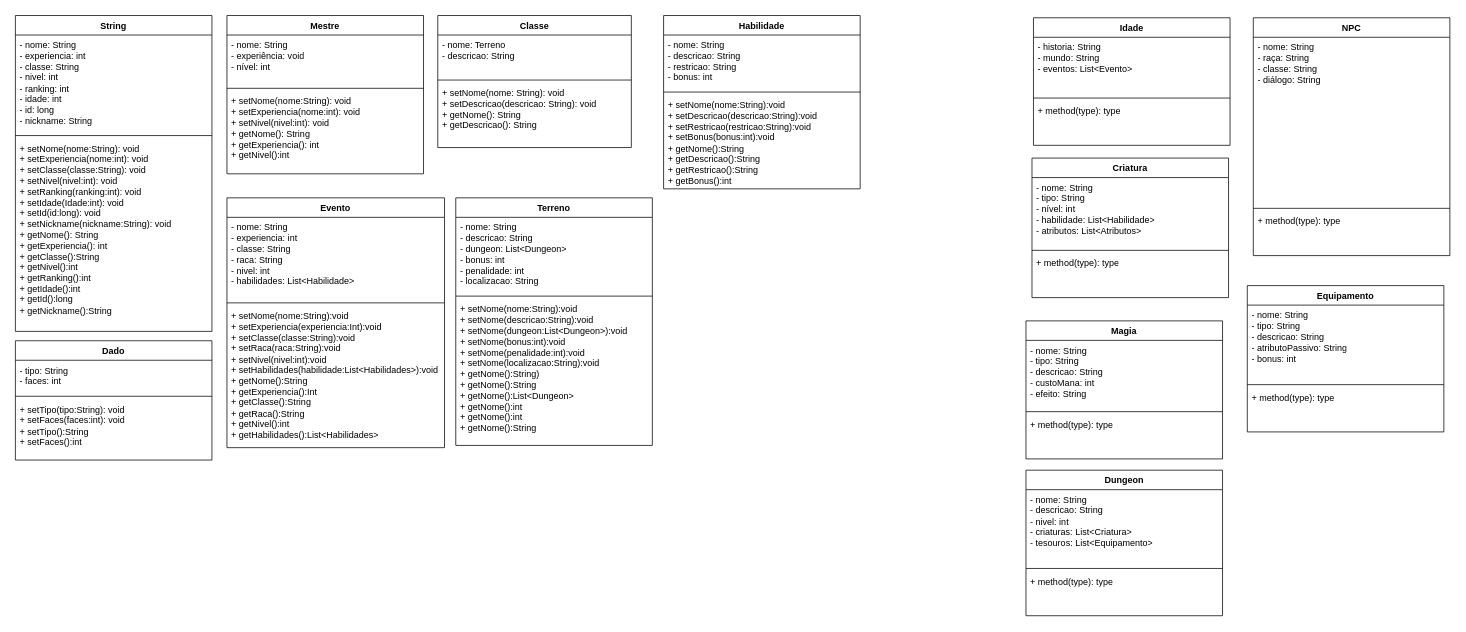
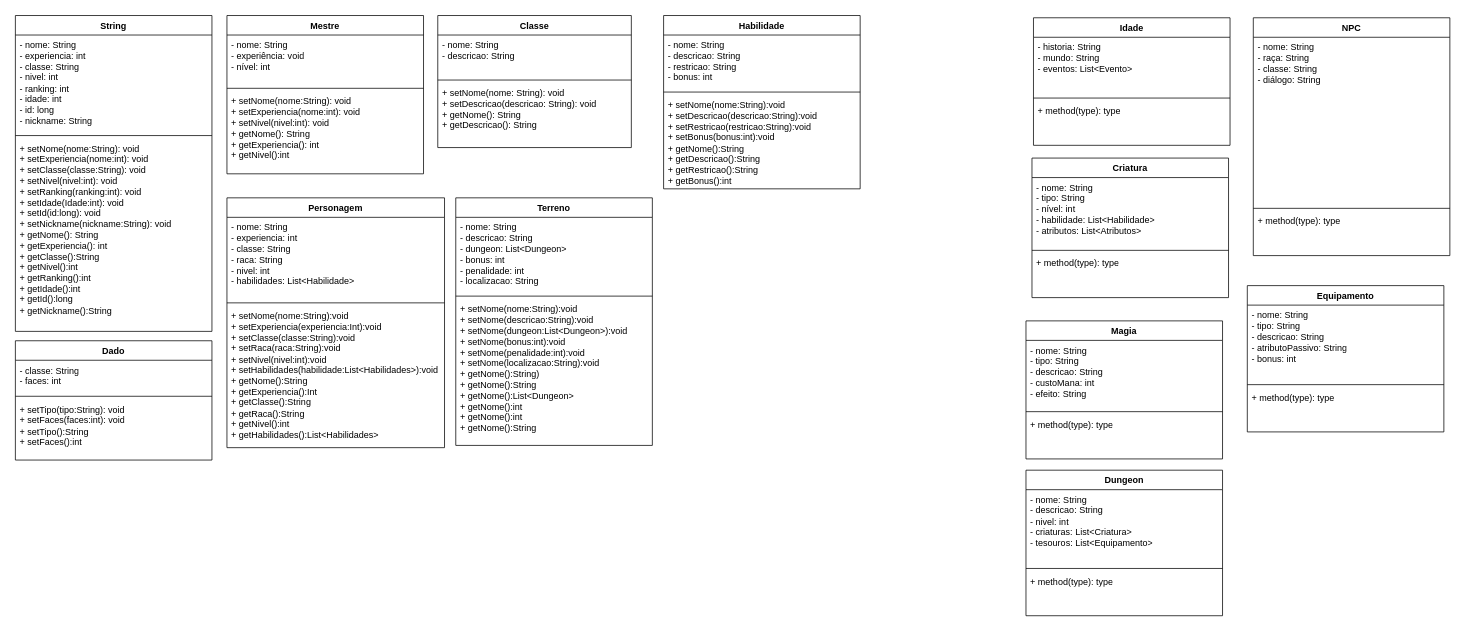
node "- nome: Terreno - descricao: String": label "- nome: Terreno - descricao: String" -> "- nome: String - descricao: String"
node "Evento": label "Evento" -> "Personagem"
node "- tipo: String - faces: int": label "- tipo: String - faces: int" -> "- classe: String - faces: int"
